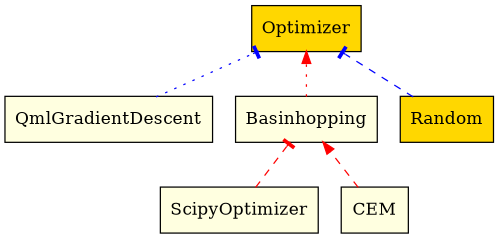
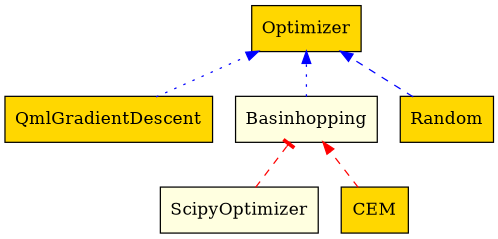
edge "QmlGradientDescent" -> "Optimizer": arrowhead tee -> normal
edge "Random" -> "Optimizer": arrowhead tee -> normal
edge "Basinhopping" -> "Optimizer": color red -> blue
node "QmlGradientDescent": fillcolor lightyellow -> gold
node "CEM": fillcolor lightyellow -> gold
